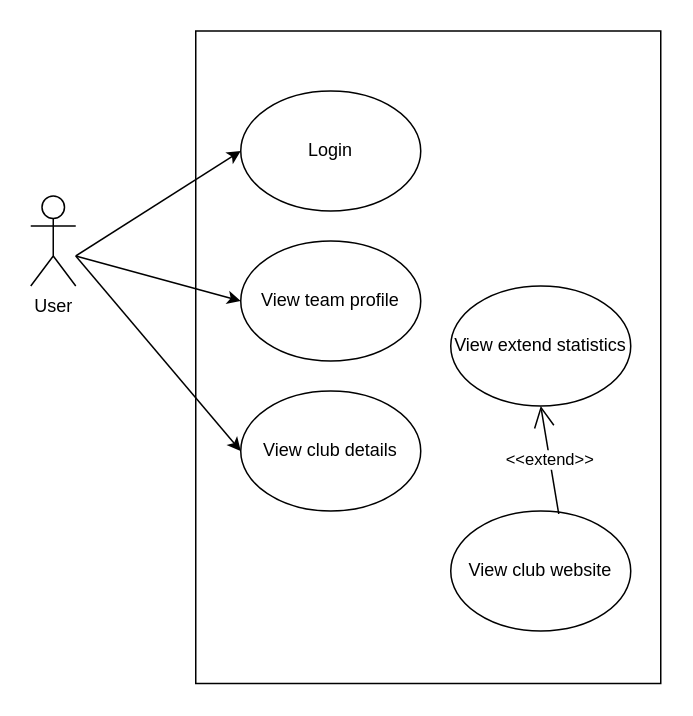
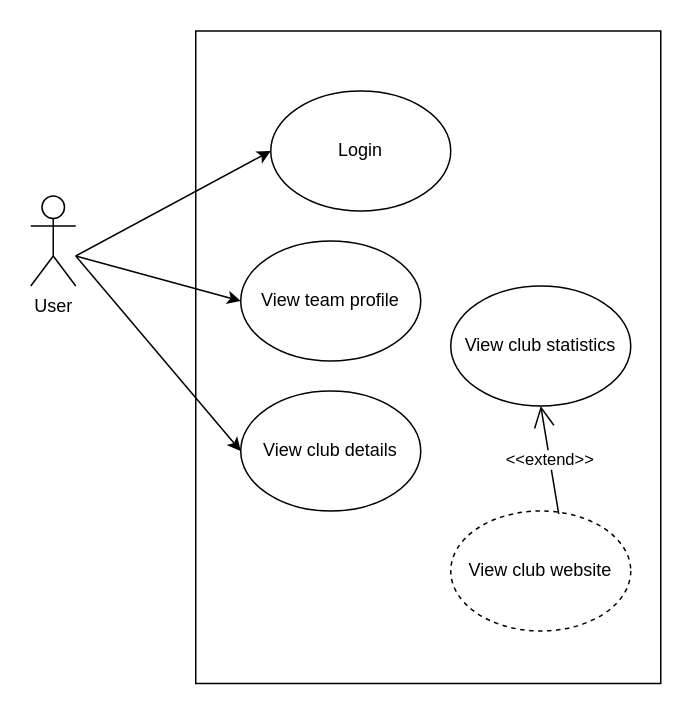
node "Login": moved (331, 151) -> (361, 151)
node "View extend statistics": label "View extend statistics" -> "View club statistics"
node "View club website": style solid -> dashed
